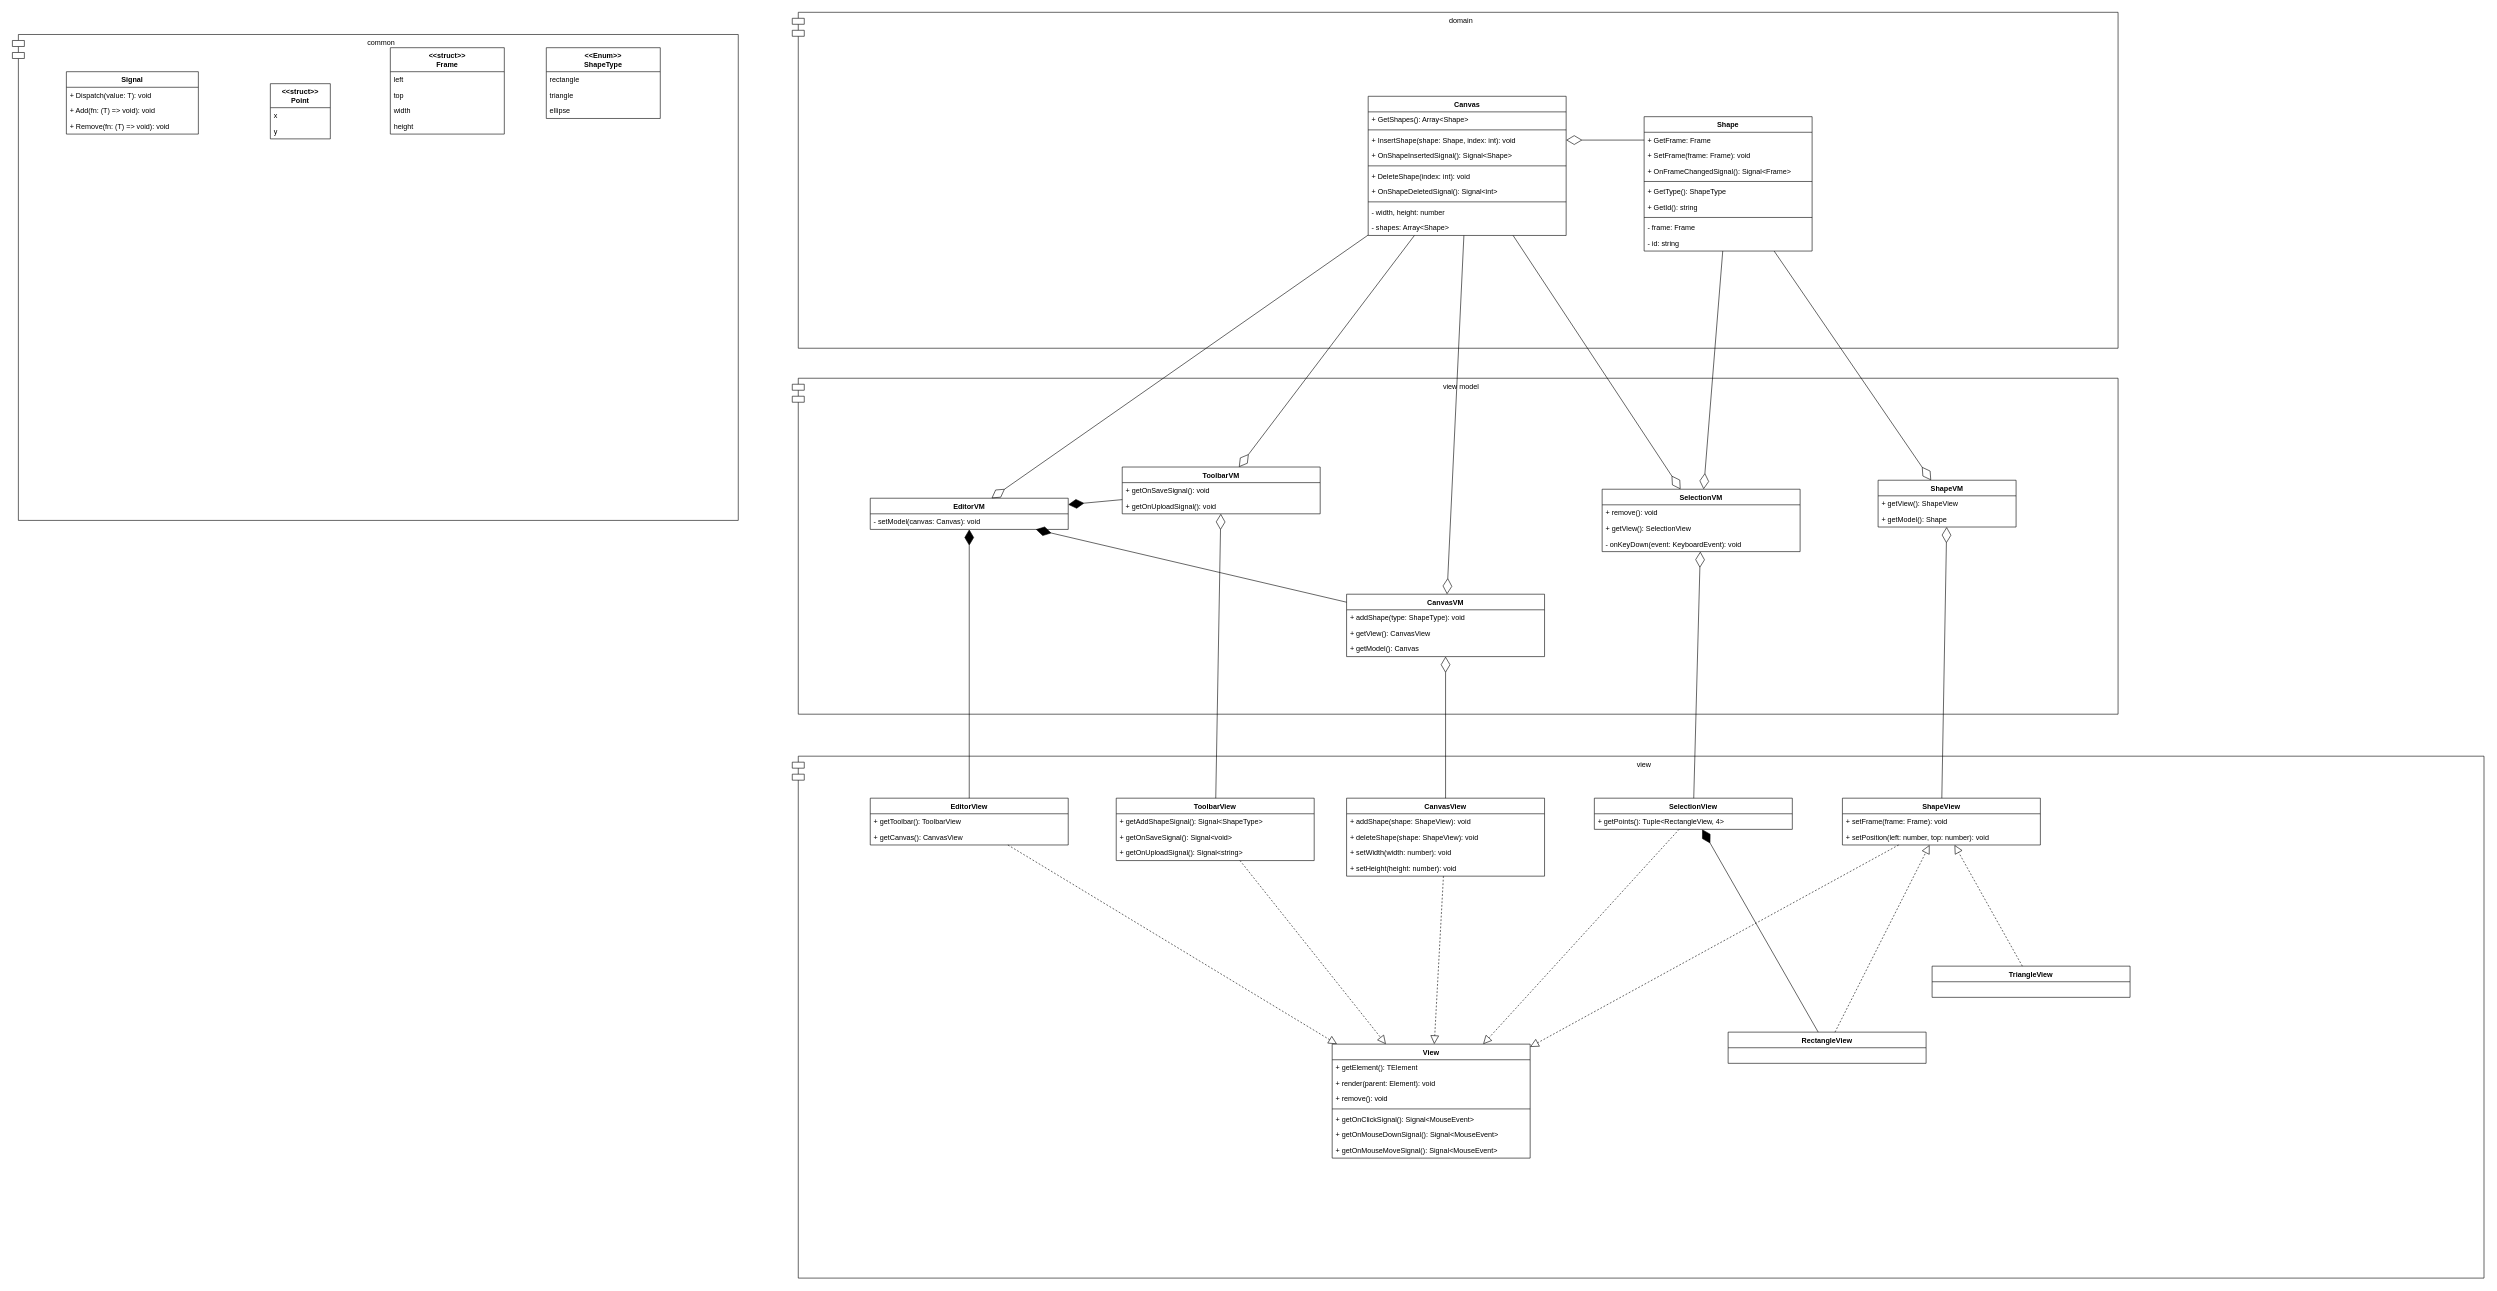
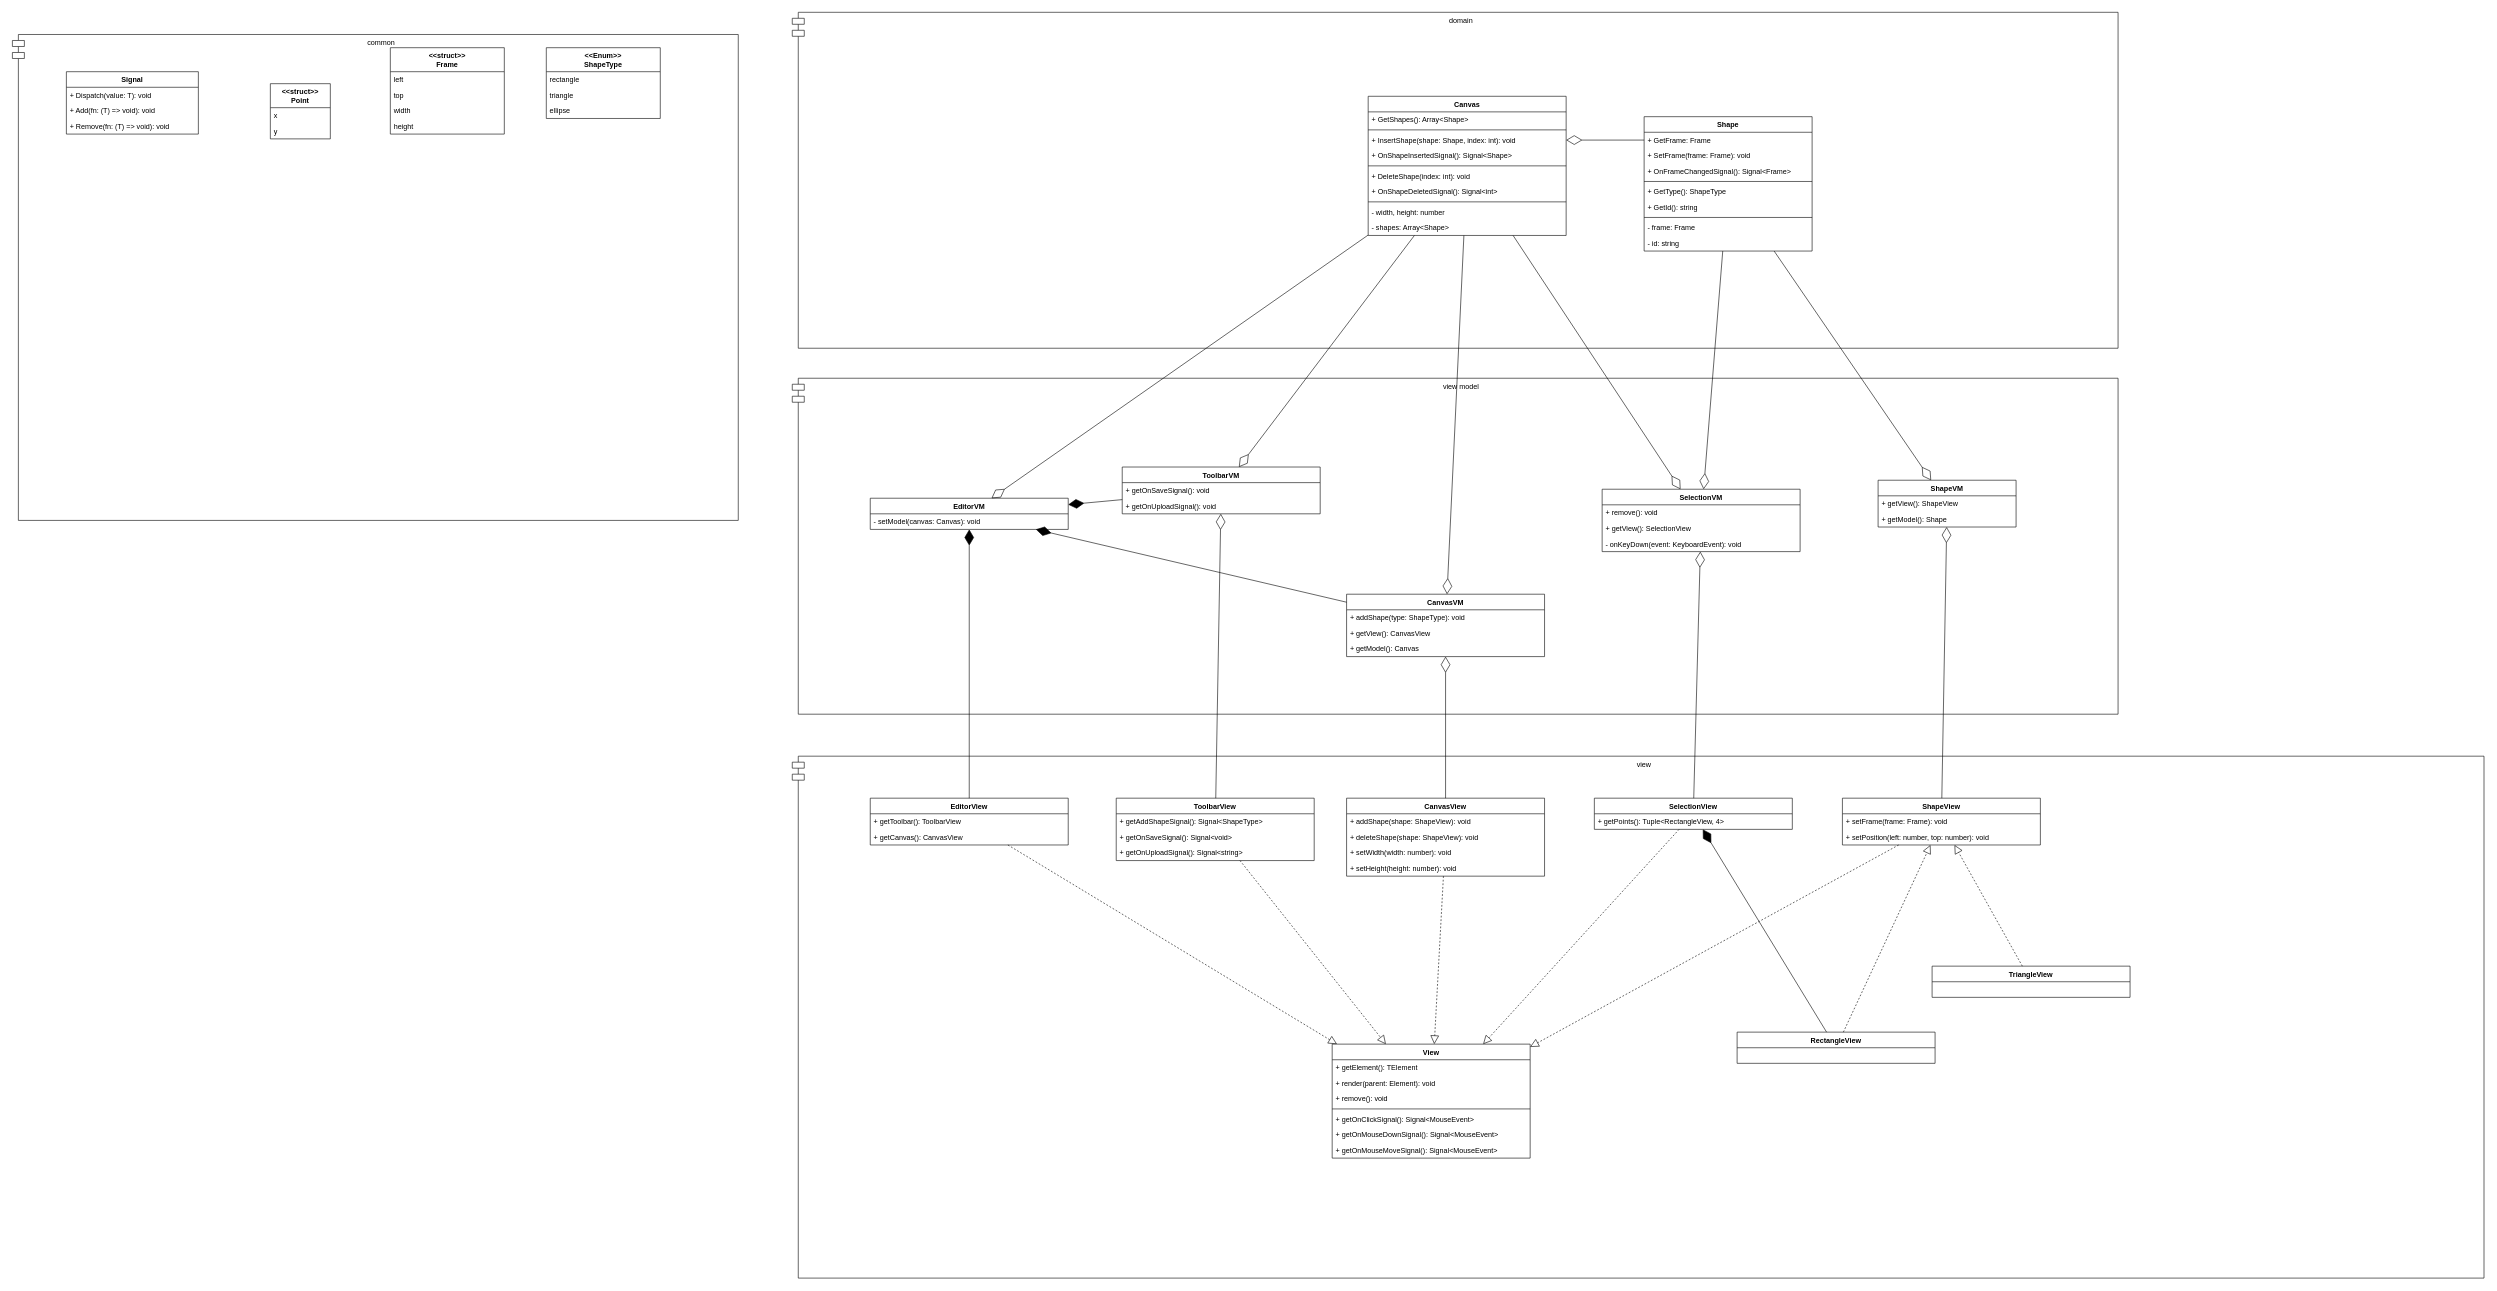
node "RectangleView": moved (1827, 1048) -> (1836, 1048)
